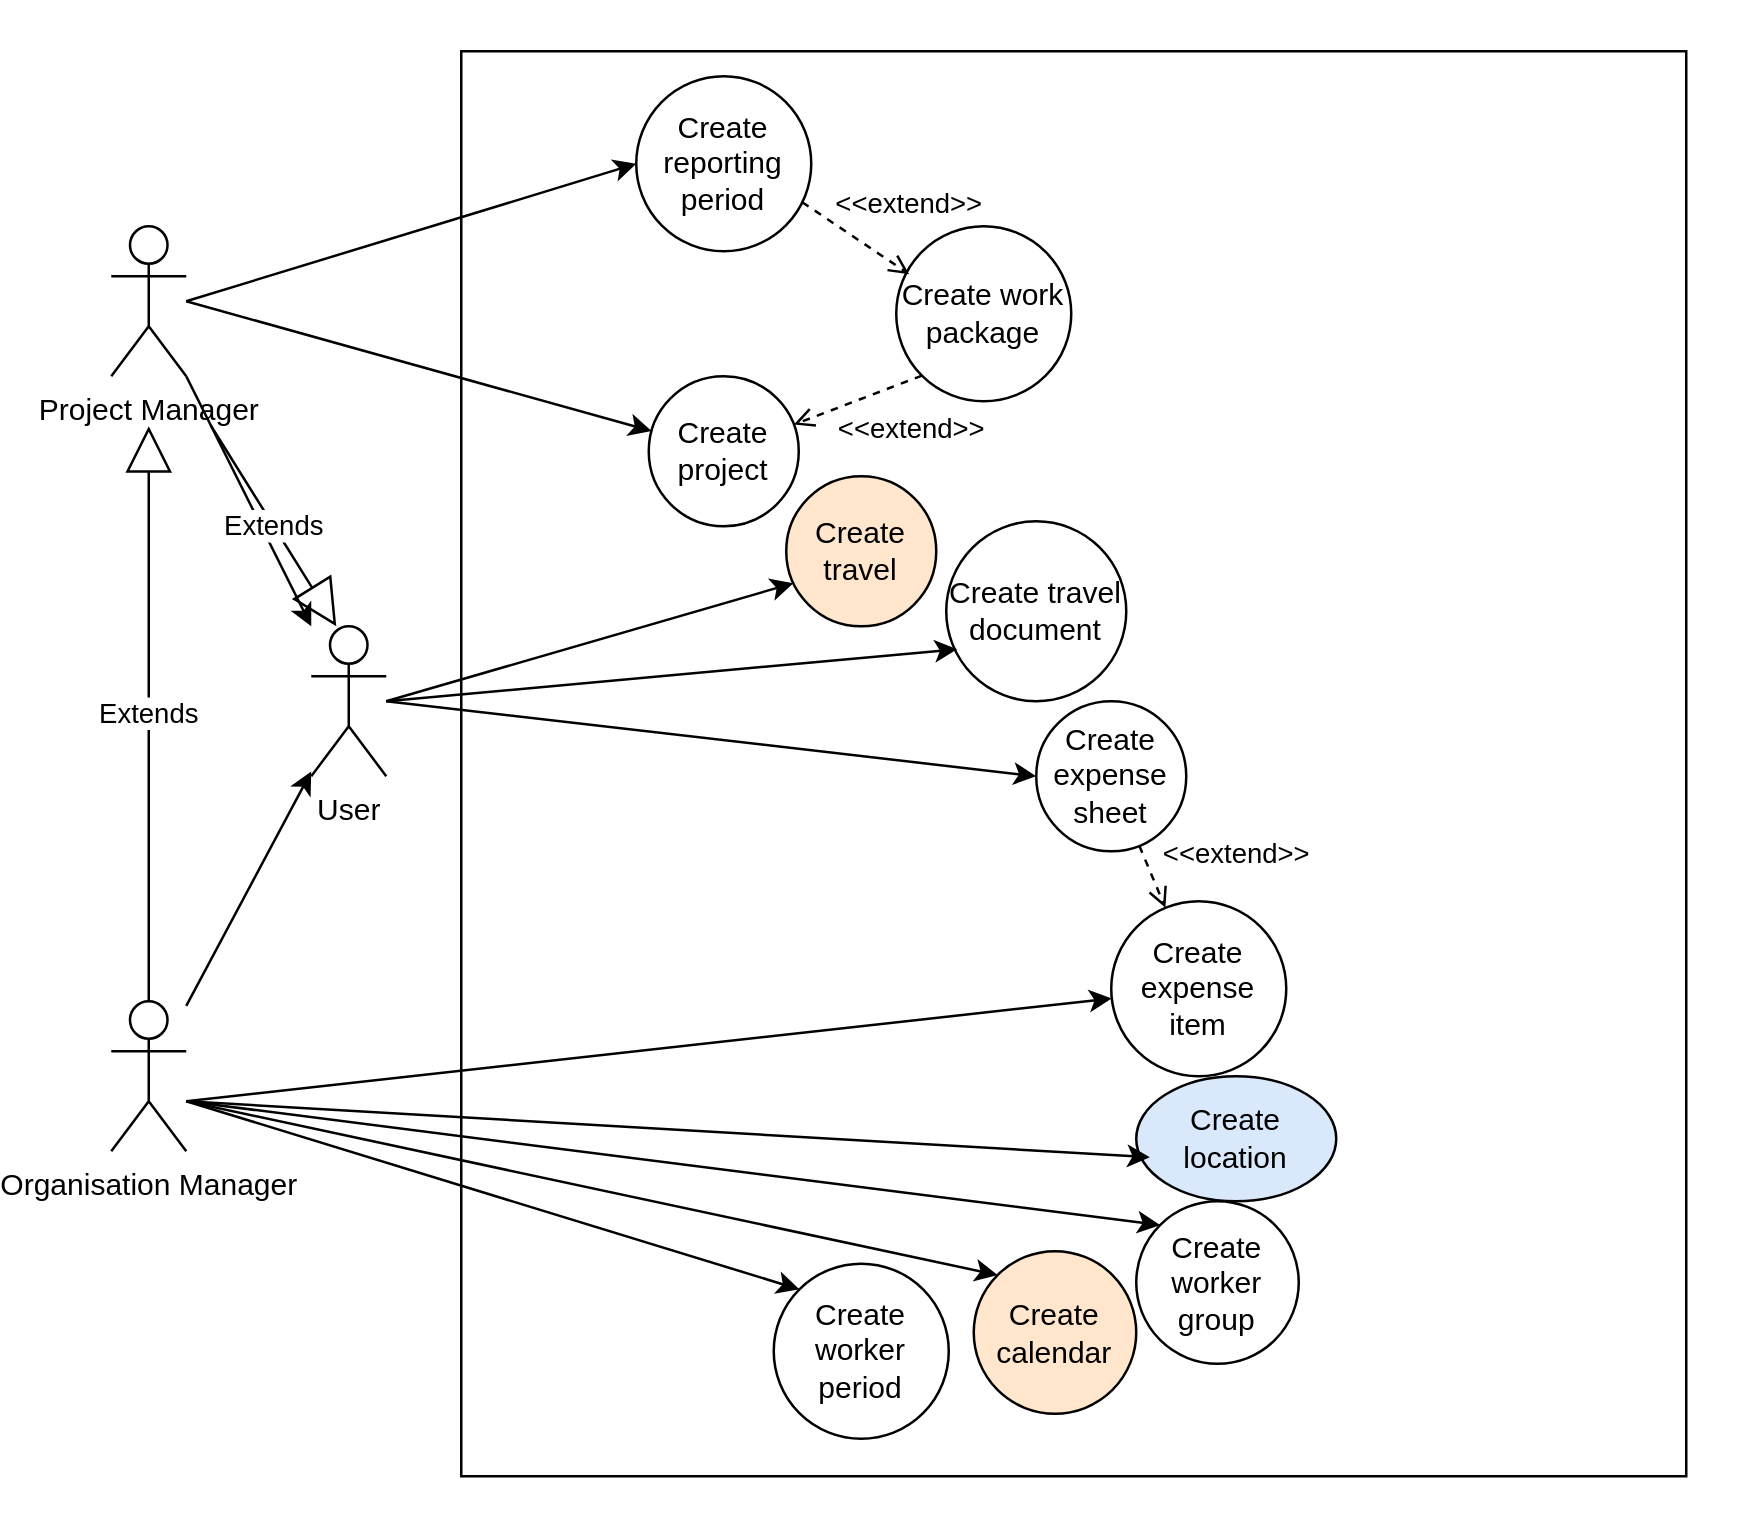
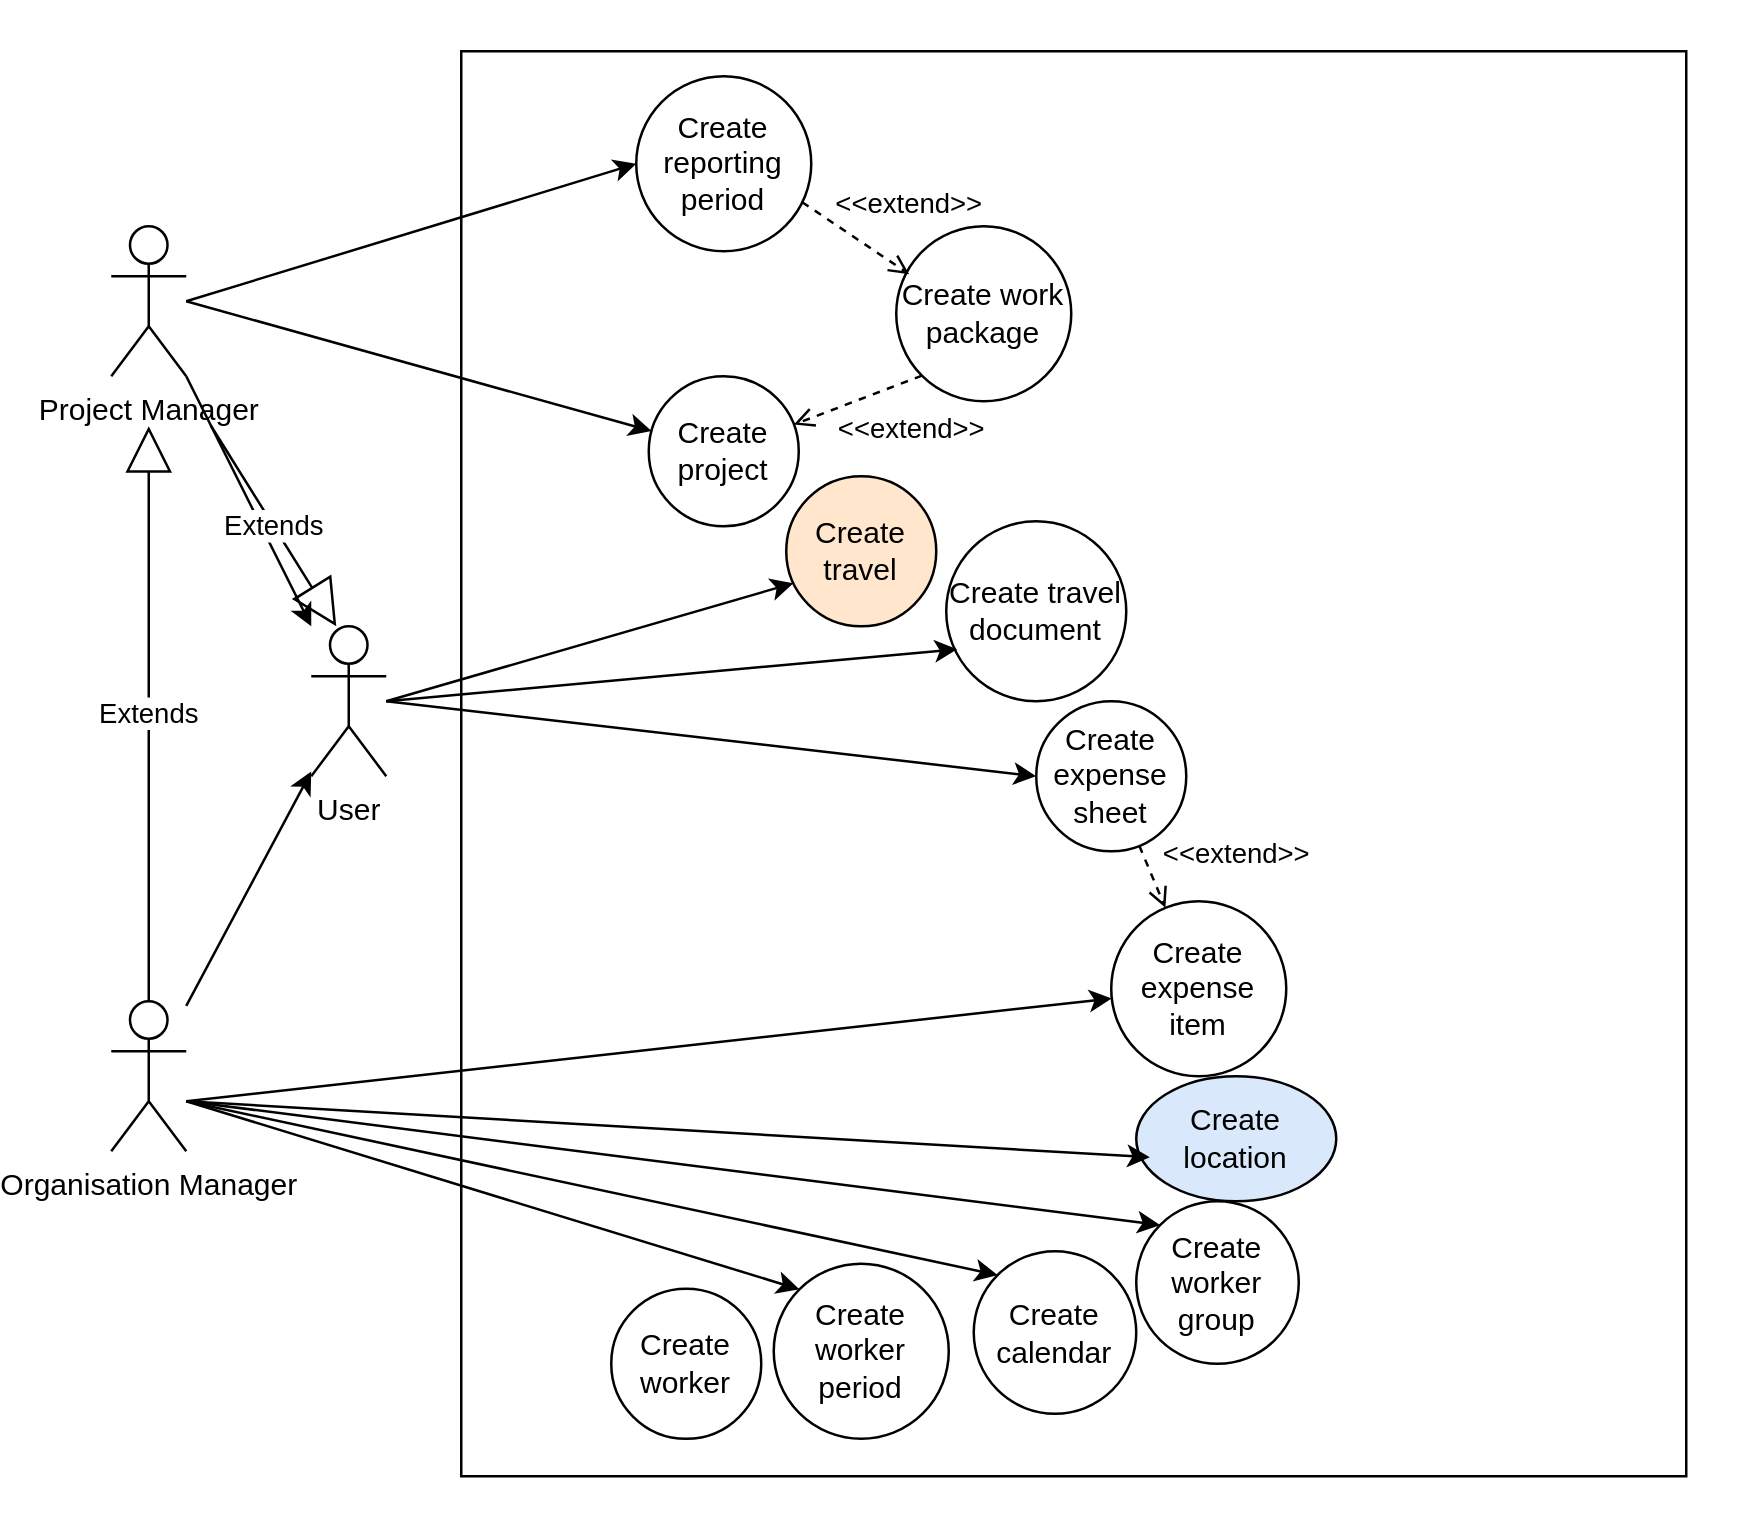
node "Create calendar": fillcolor #ffe6cc -> #ffffff
node "Create worker": added
